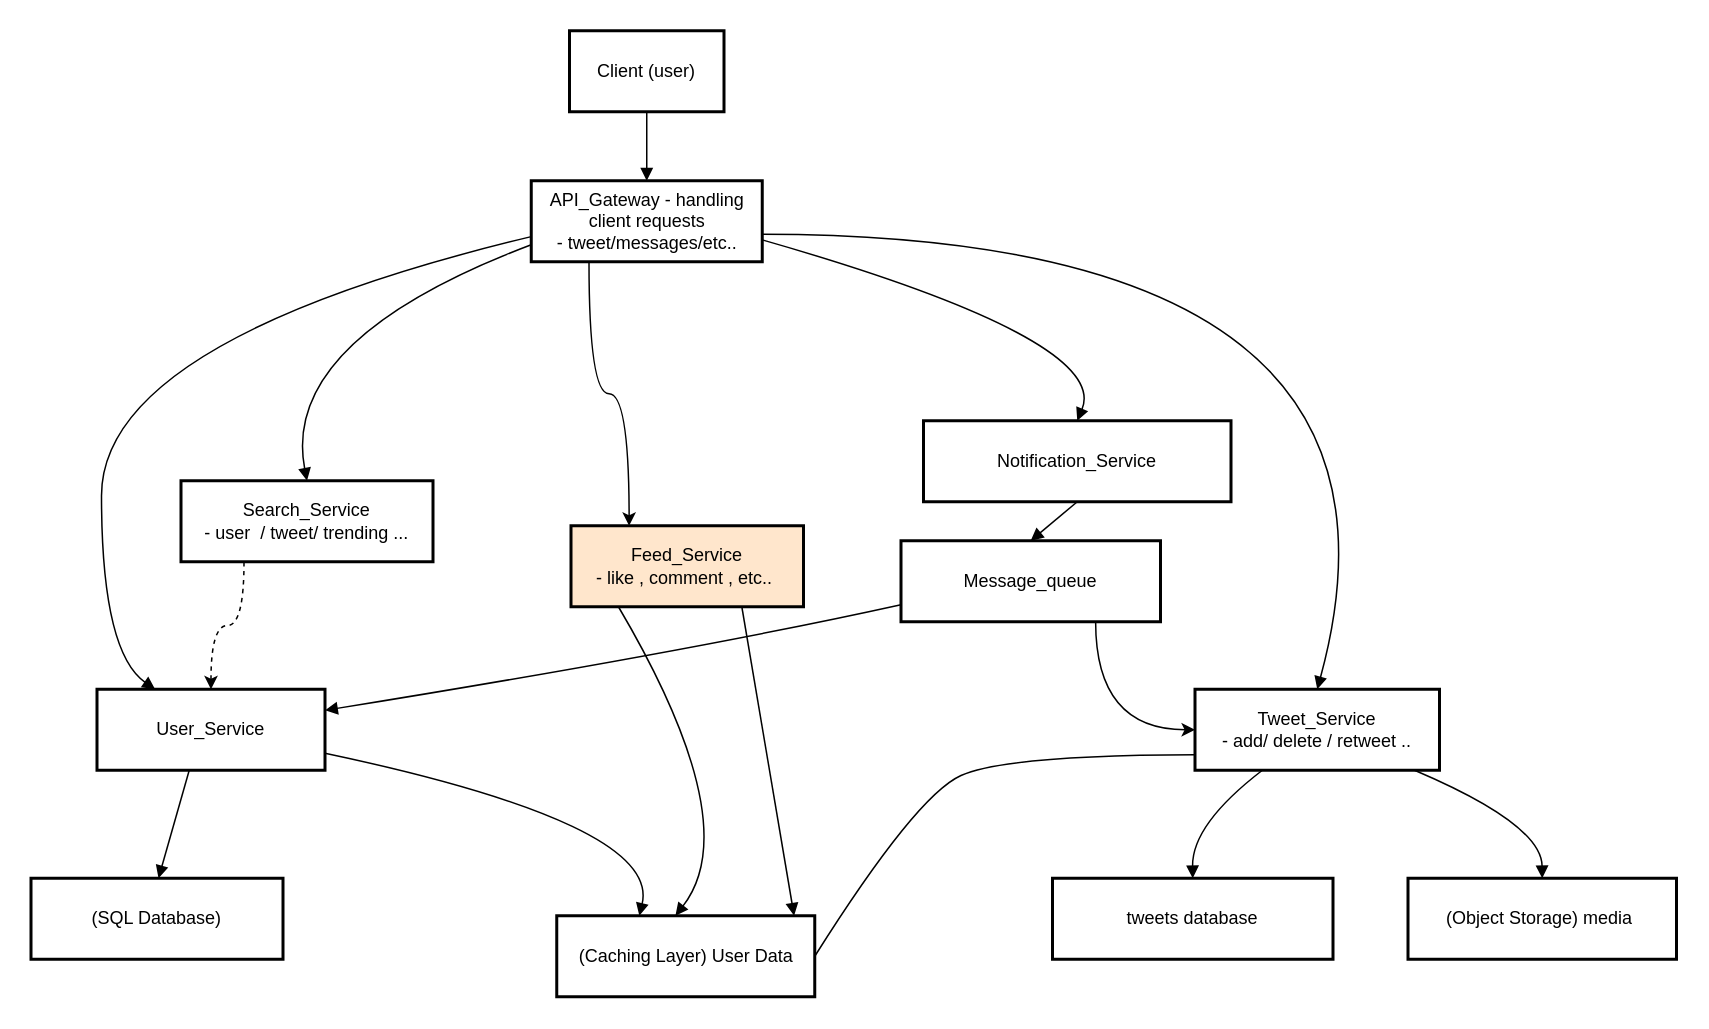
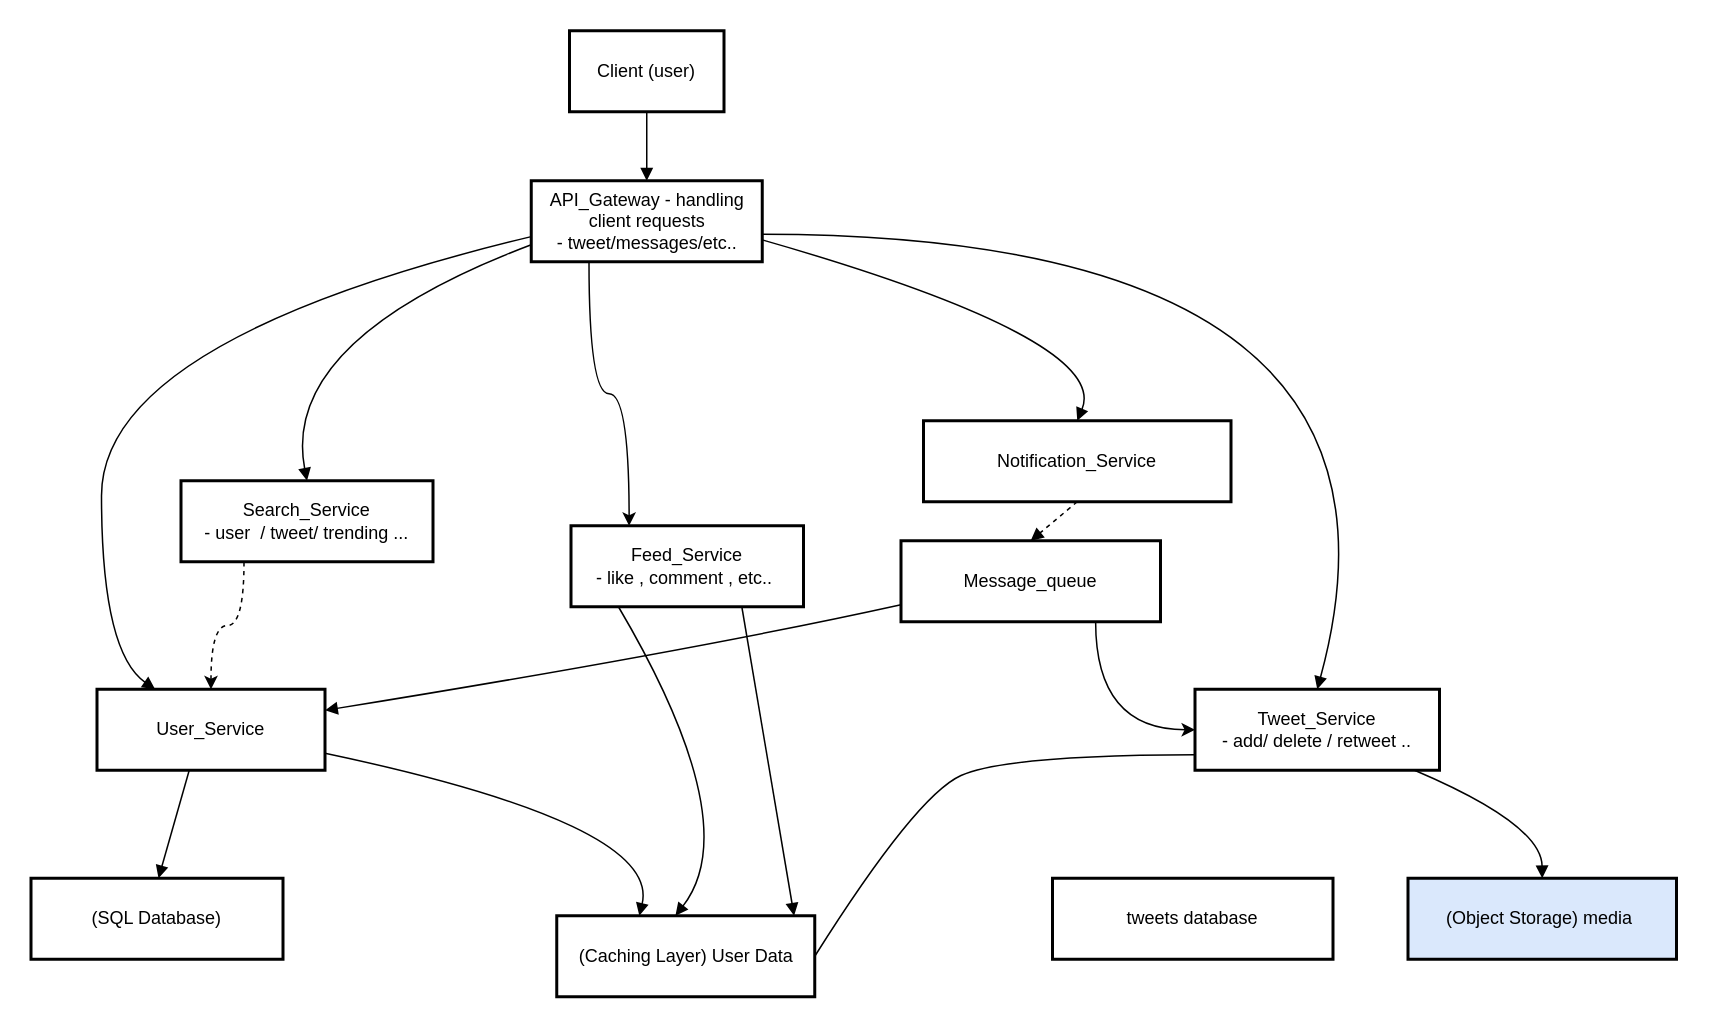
edge "Notification_Service" -> "Message_queue": style solid -> dashed
node "Feed_Service - like , comment , etc..": fillcolor #ffe6cc -> #ffffff
edge "Tweet_Service - add/ delete / retweet .." -> "tweets database": removed
node "(Object Storage) media": fillcolor #ffffff -> #dae8fc
